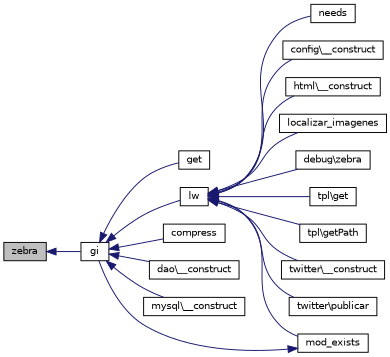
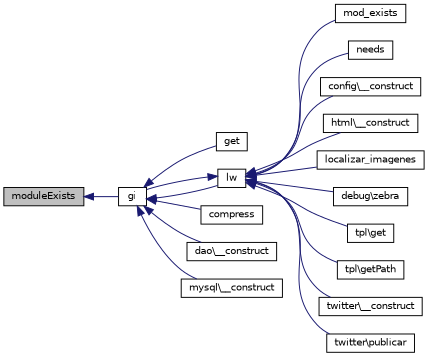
node "zebra": label "zebra" -> "moduleExists"
edge "gi" -> "mod_exists": now "gi" -> "lw"
